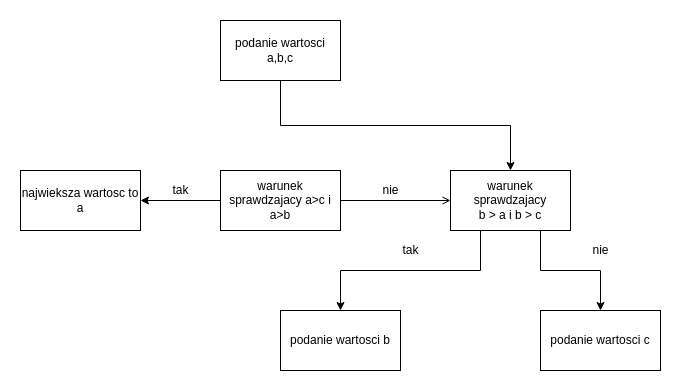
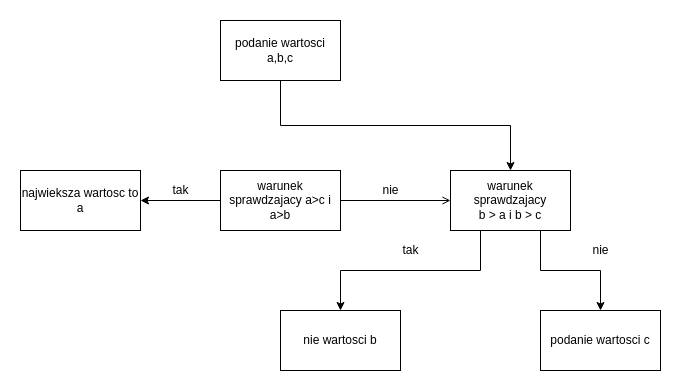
node "podanie wartosci b": label "podanie wartosci b" -> "nie wartosci b"
